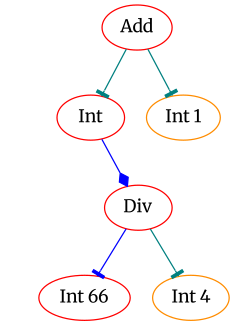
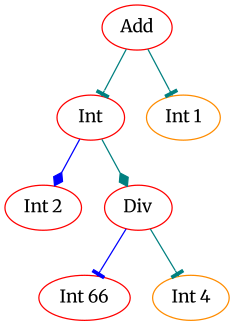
edge "Int" -> "Div": color blue -> teal
node "Int 2": added
